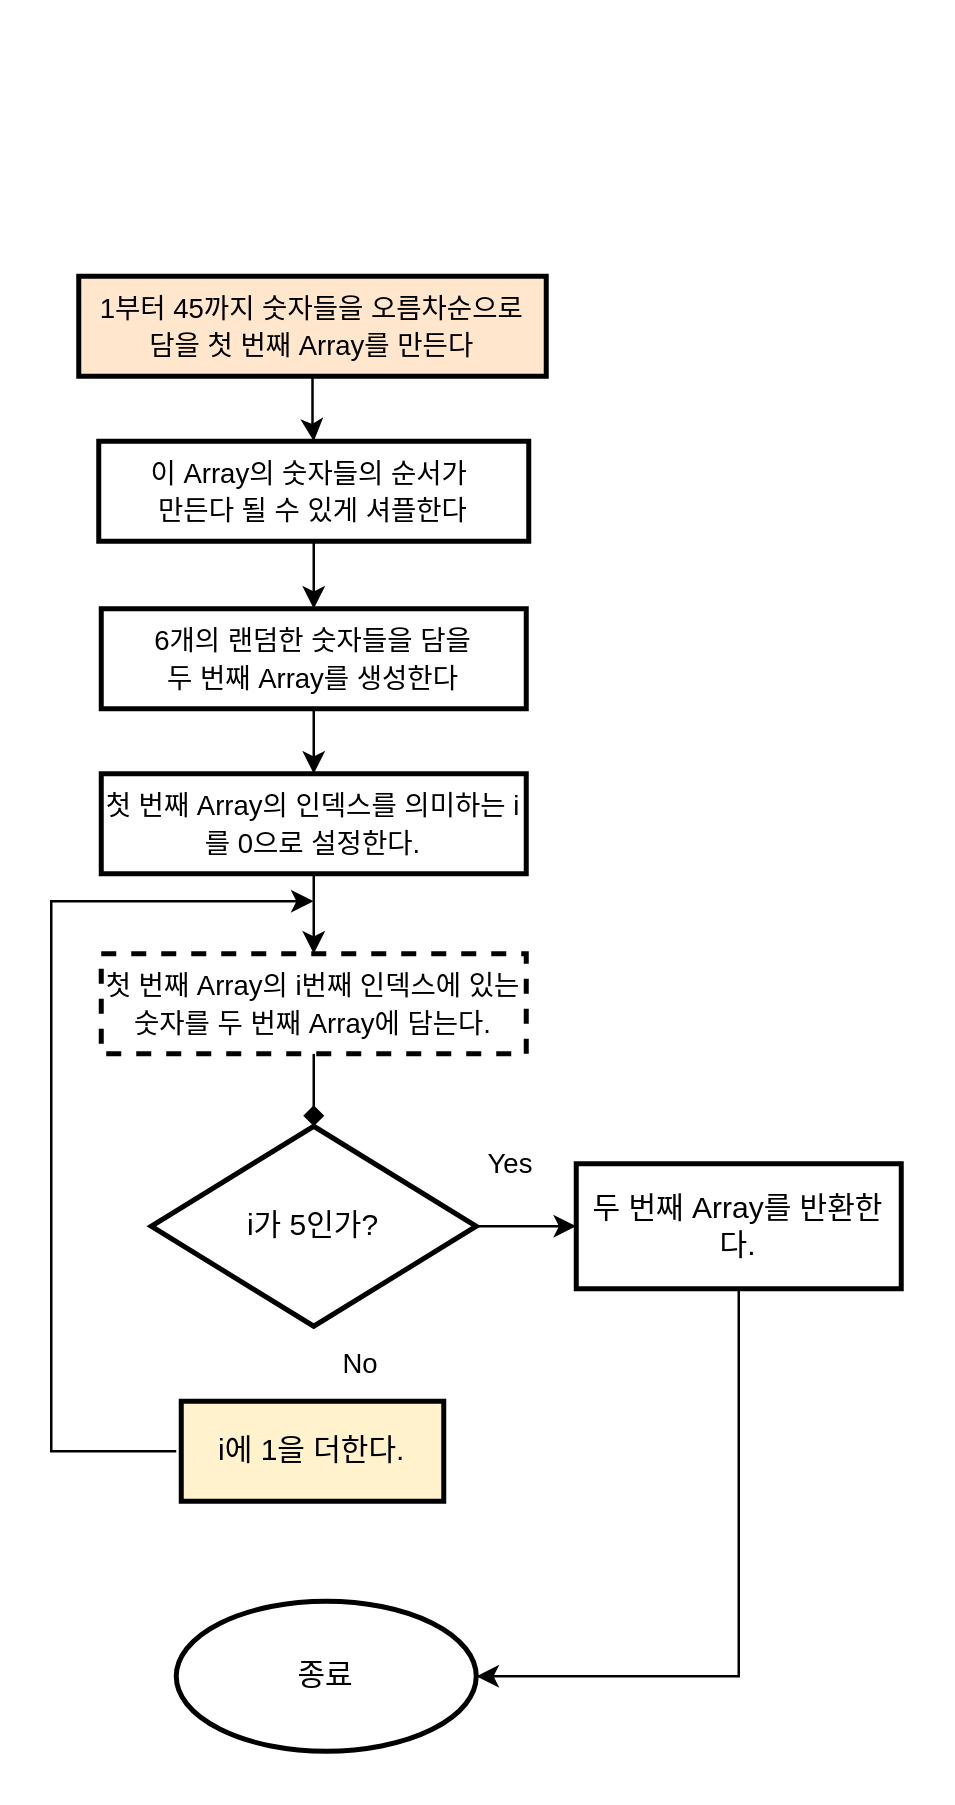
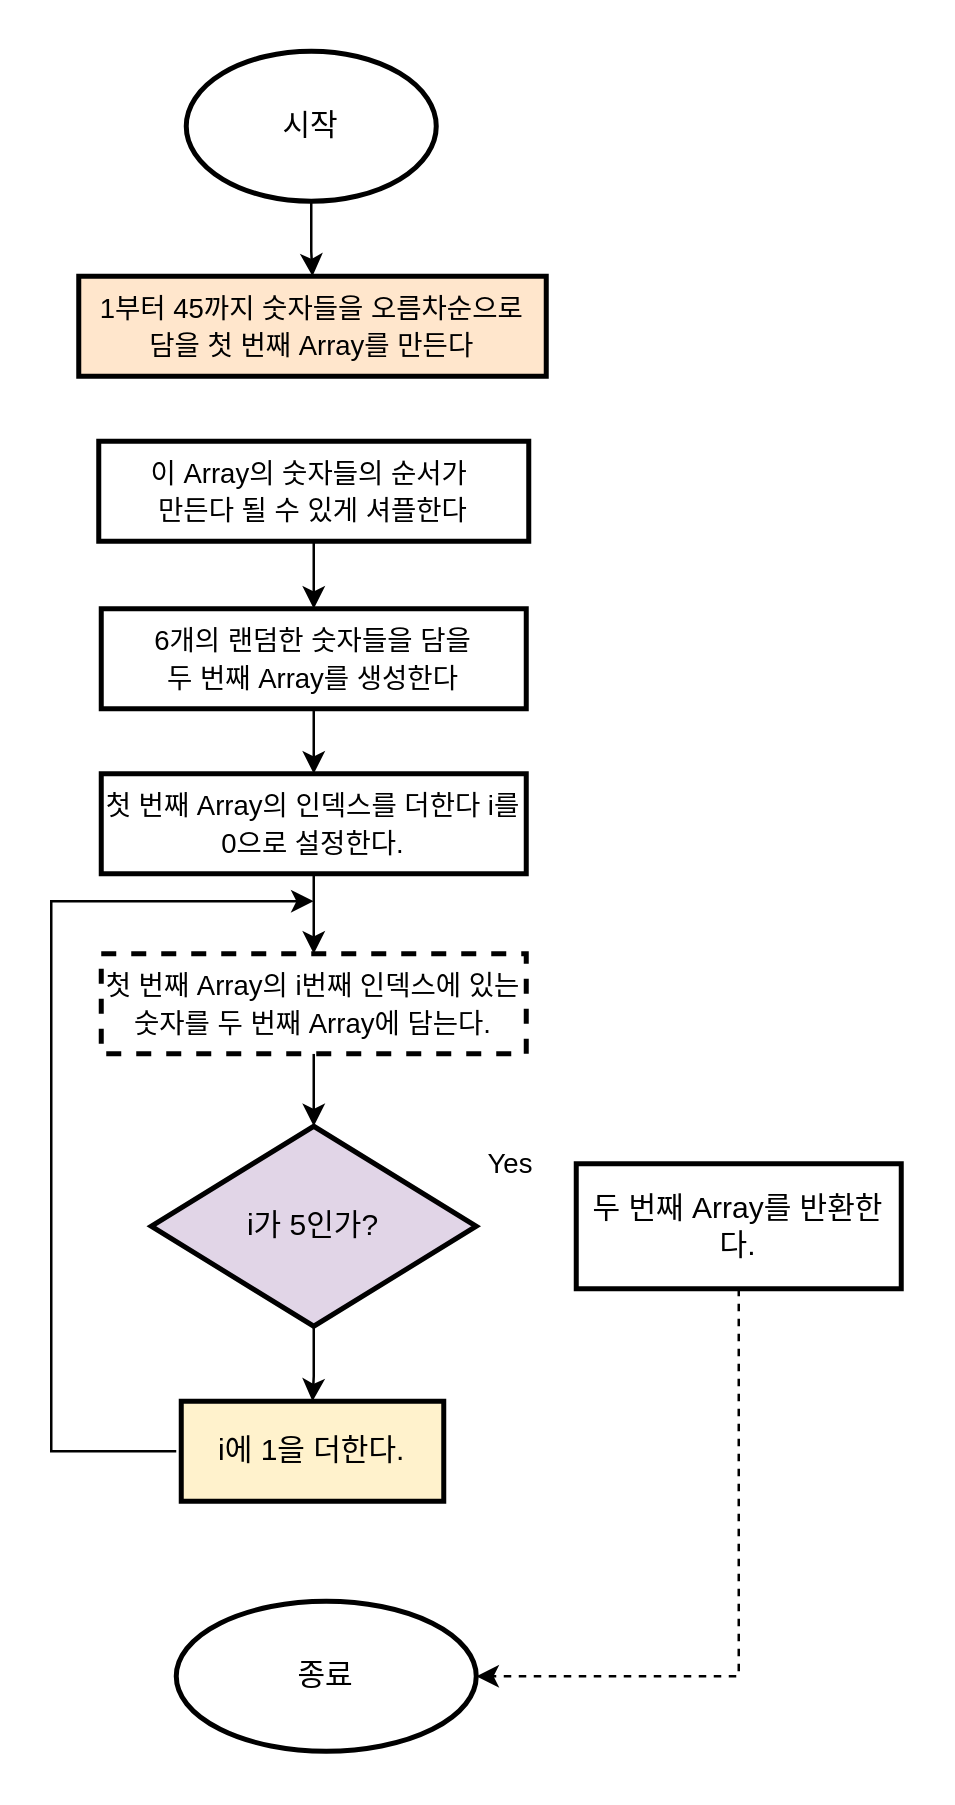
node "시작": added
edge "시작" -> "1부터 45까지 숫자들을 오름차순으로 담을 첫 번째 Array를 만든다": added
edge "1부터 45까지 숫자들을 오름차순으로 담을 첫 번째 Array를 만든다" -> "이 Array의 숫자들의 순서가 만든다 될 수 있게 셔플한다": removed
node "첫 번째 Array의 인덱스를 의미하는 i를 0으로 설정한다.": label "첫 번째 Array의 인덱스를 의미하는 i를 0으로 설정한다." -> "첫 번째 Array의 인덱스를 더한다 i를 0으로 설정한다."
edge "첫 번째 Array의 i번째 인덱스에 있는 숫자를 두 번째 Array에 담는다." -> "i가 5인가?": arrowhead diamond -> classic
node "i가 5인가?": fillcolor #ffffff -> #e1d5e7
edge "i가 5인가?" -> "두 번째 Array를 반환한다.": removed
edge "i가 5인가?" -> "i에 1을 더한다.": added
node "No": removed
edge "두 번째 Array를 반환한다." -> "종료": style solid -> dashed
